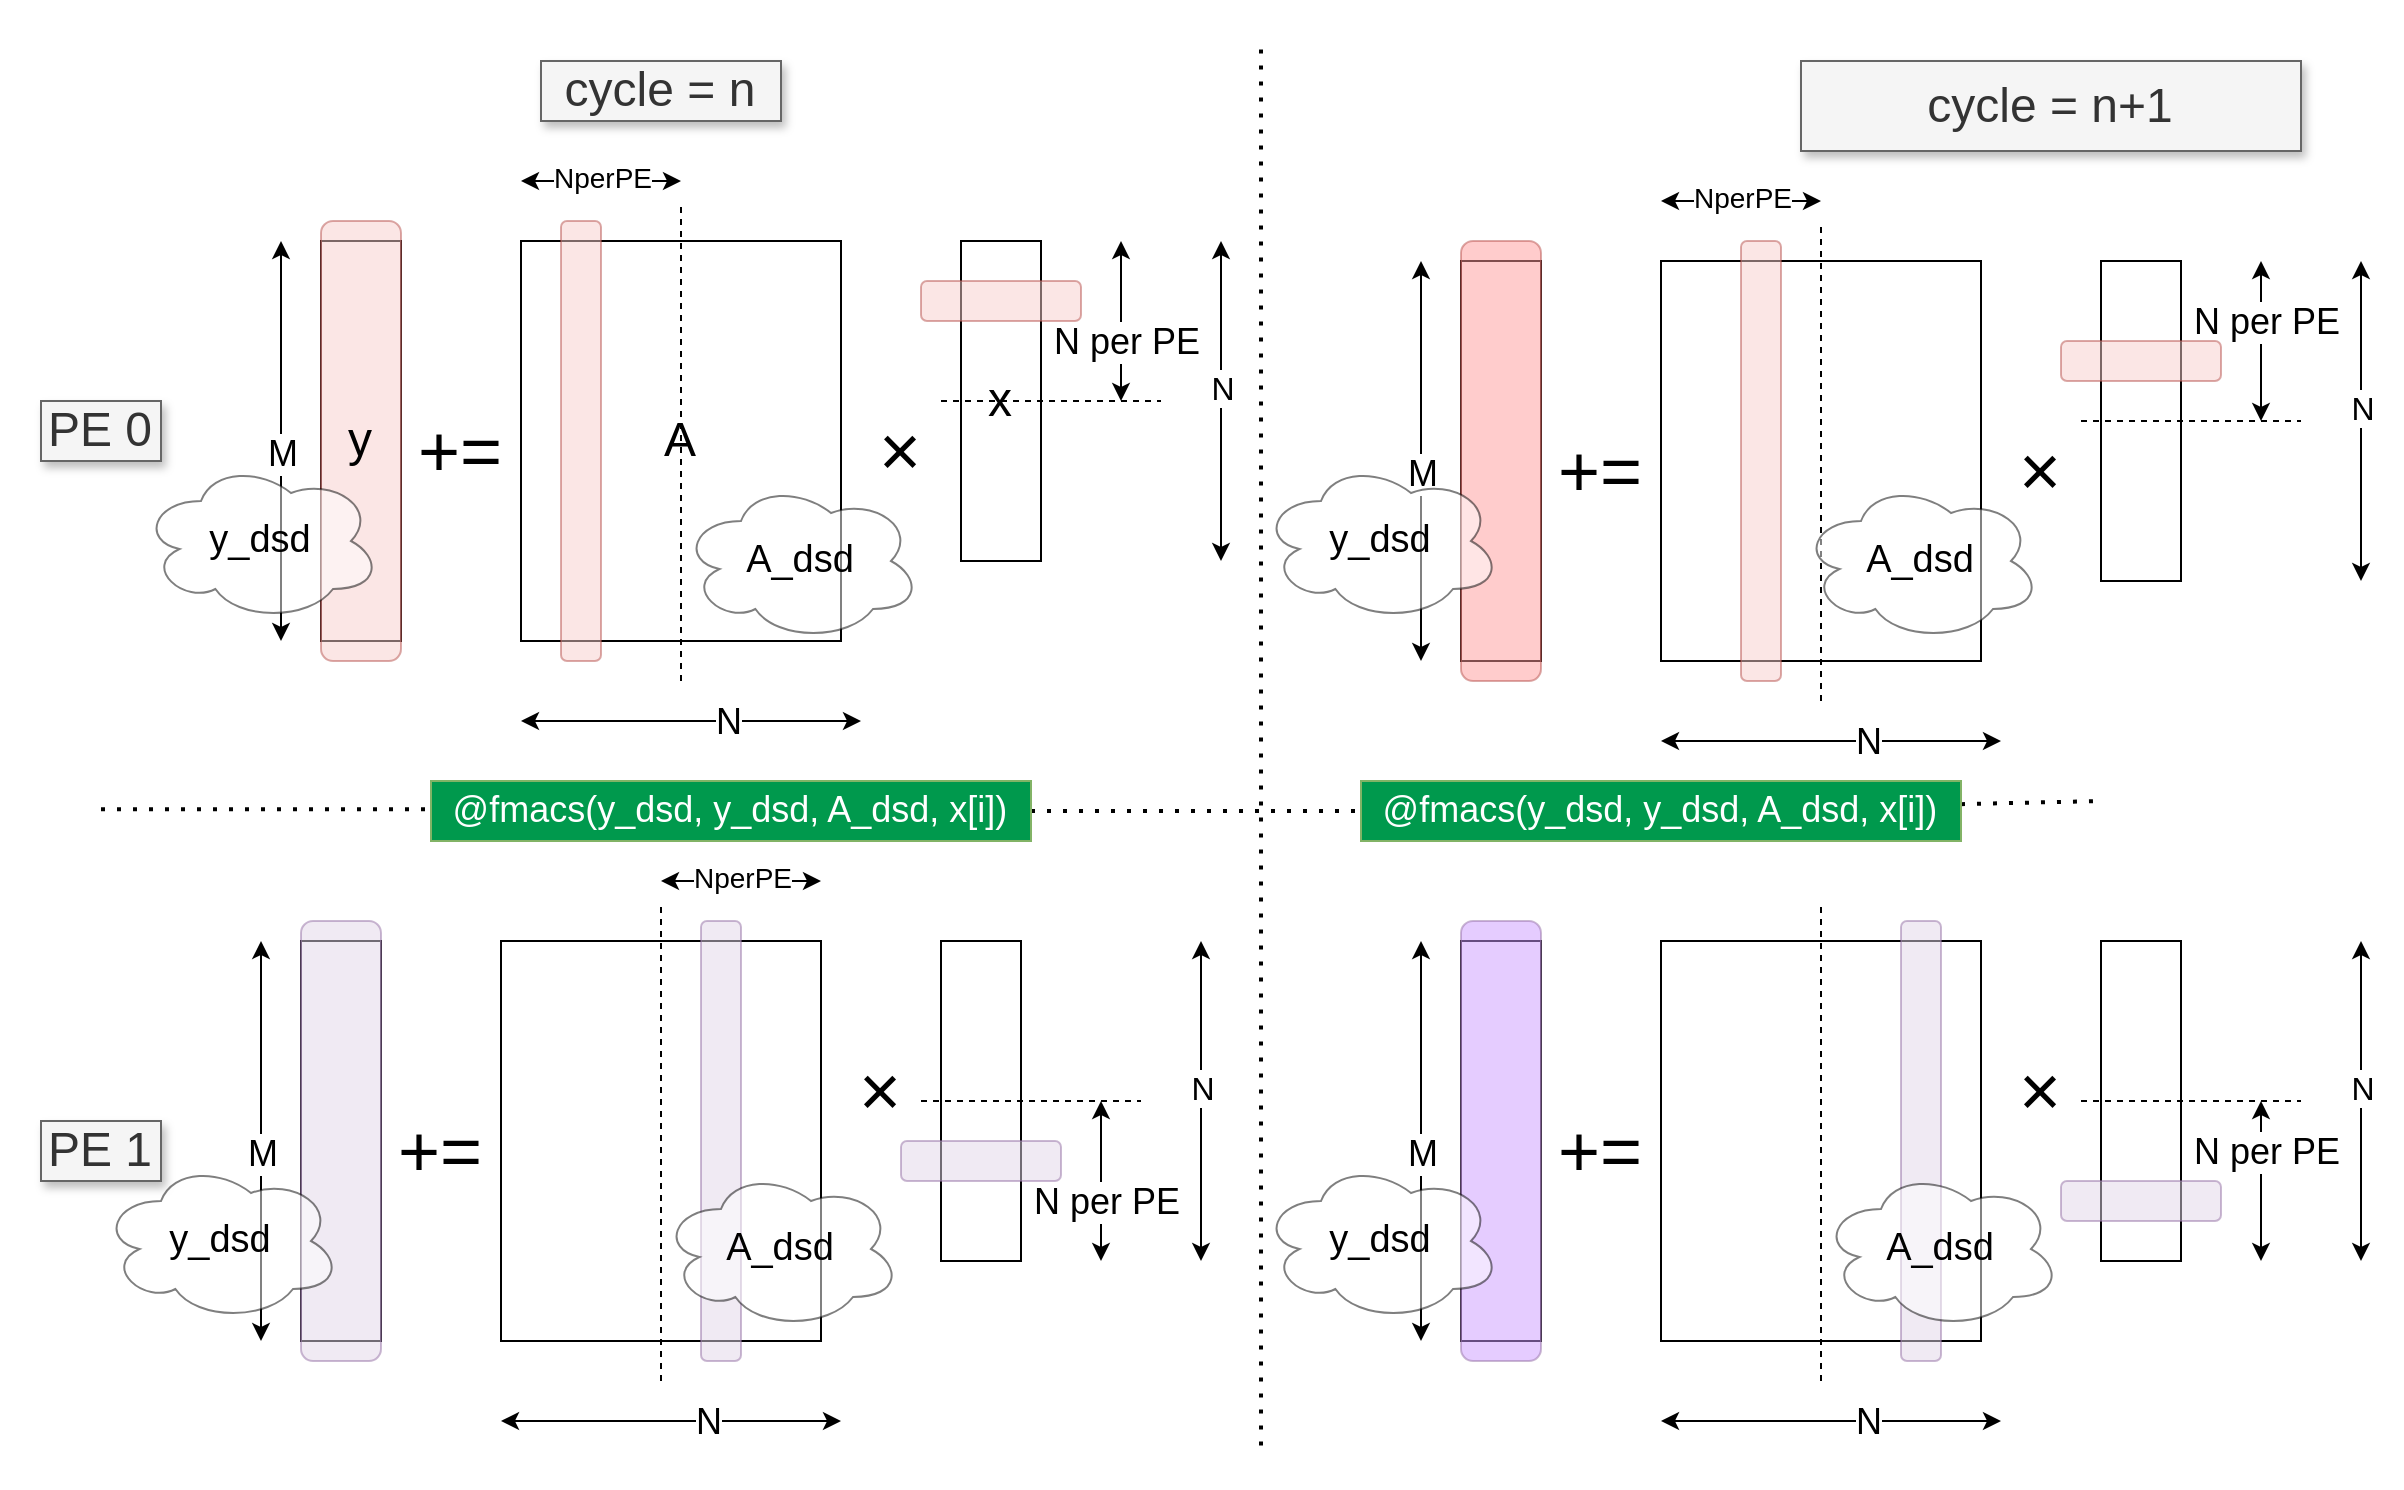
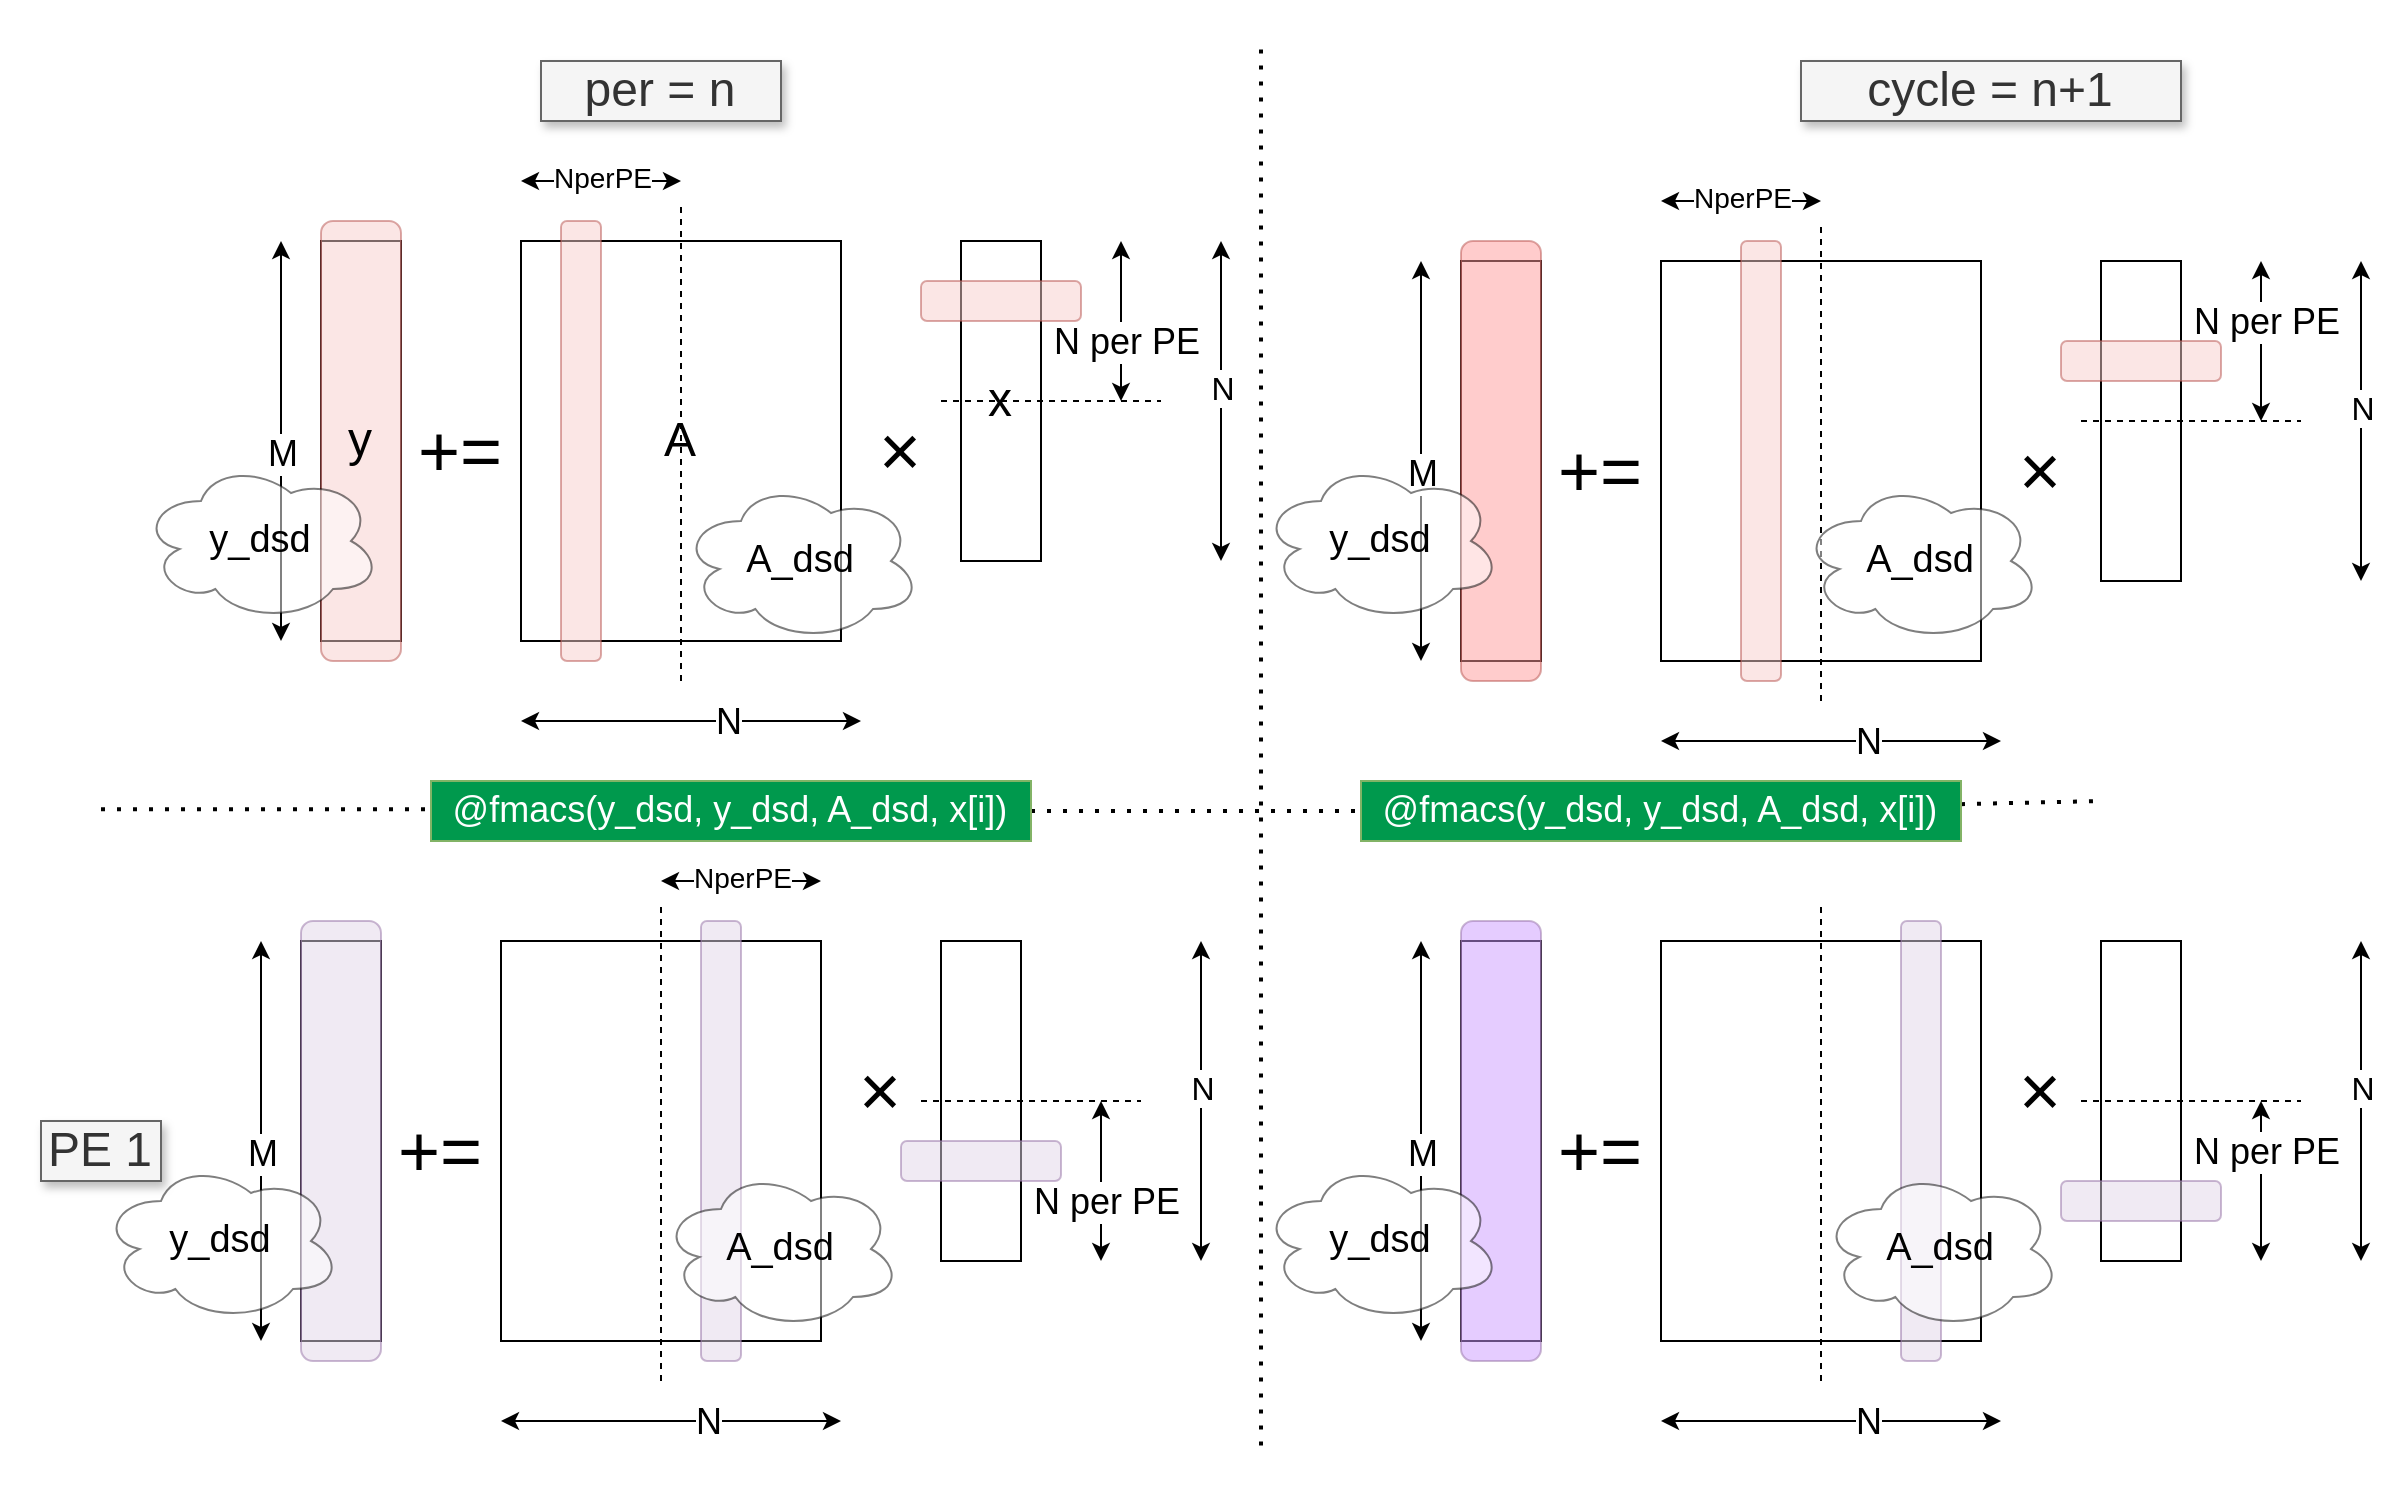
node "cycle = n": label "cycle = n" -> "per = n"
node "cycle = n+1": size 500x90 -> 380x60
node "PE 0": removed
